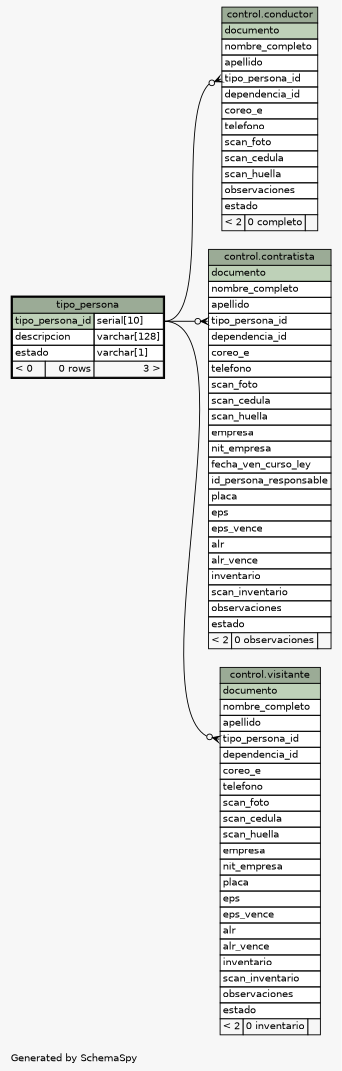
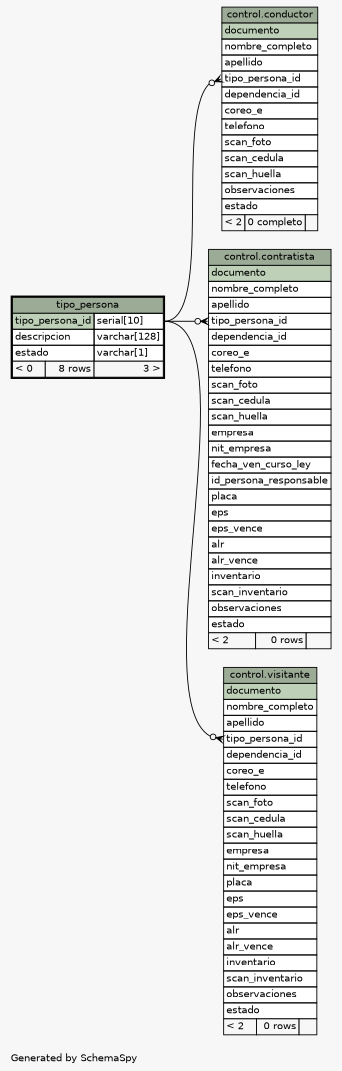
node "tipo_persona": text "0 rows" -> "8 rows"
node "control.contratista": text "0 observaciones" -> "0 rows"
node "control.visitante": text "0 inventario" -> "0 rows"
